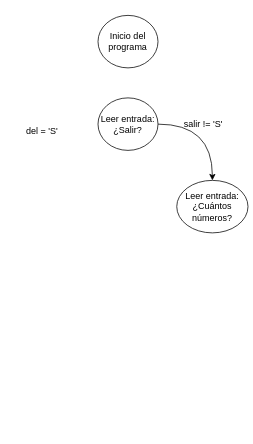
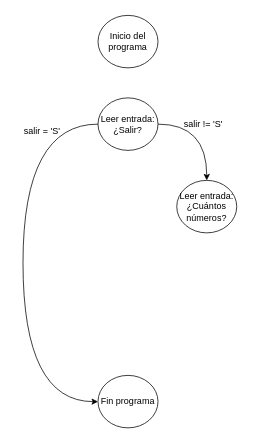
node "del = 'S'": label "del = 'S'" -> "salir = 'S'"
edge "Leer entrada: ¿Salir?" -> "Fin programa": added
node "Leer entrada: ¿Cuántos números?": size 71x53 -> 60x53
node "Fin programa": added
